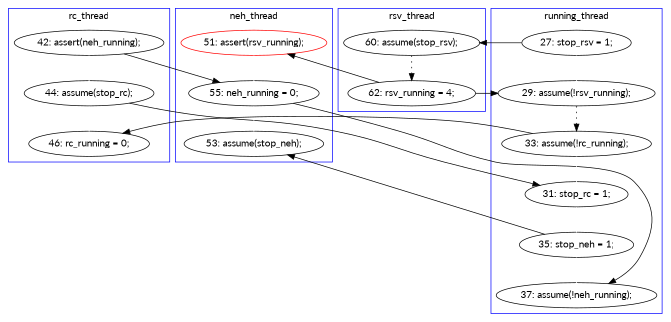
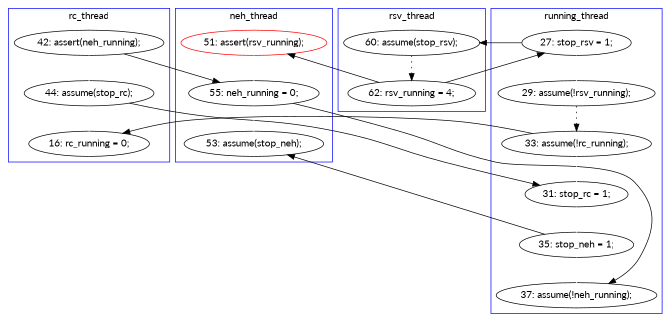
edge "62: rsv_running = 4;" -> "29: assume(!rsv_running);": now "62: rsv_running = 4;" -> "27: stop_rsv = 1;"
node "46: rc_running = 0;": label "46: rc_running = 0;" -> "16: rc_running = 0;"
